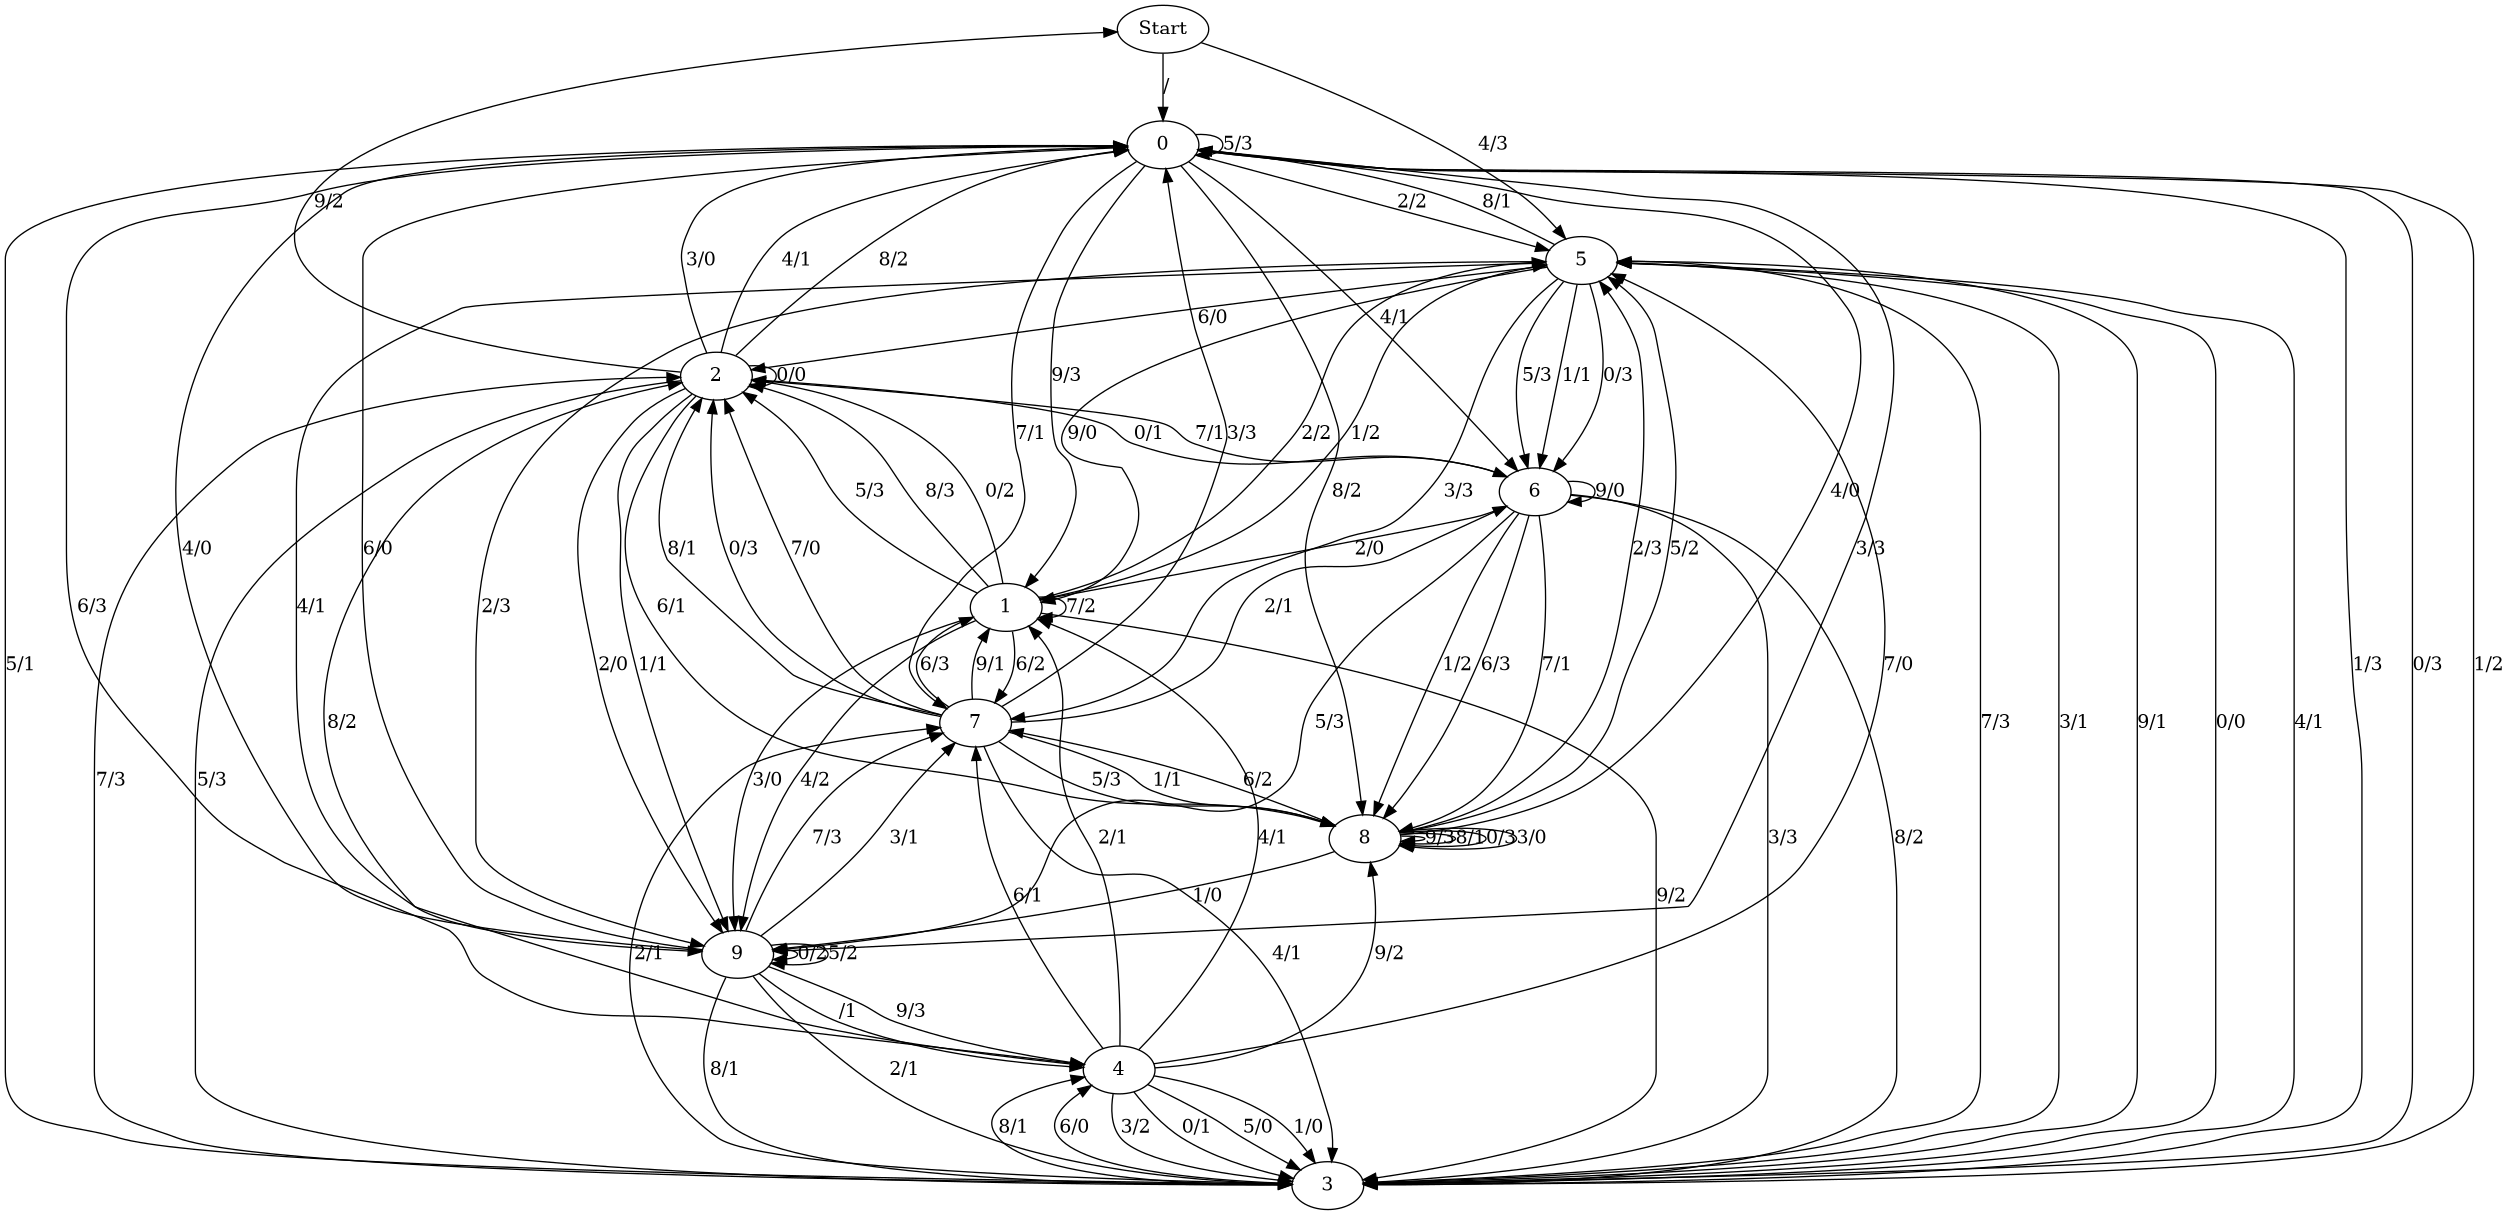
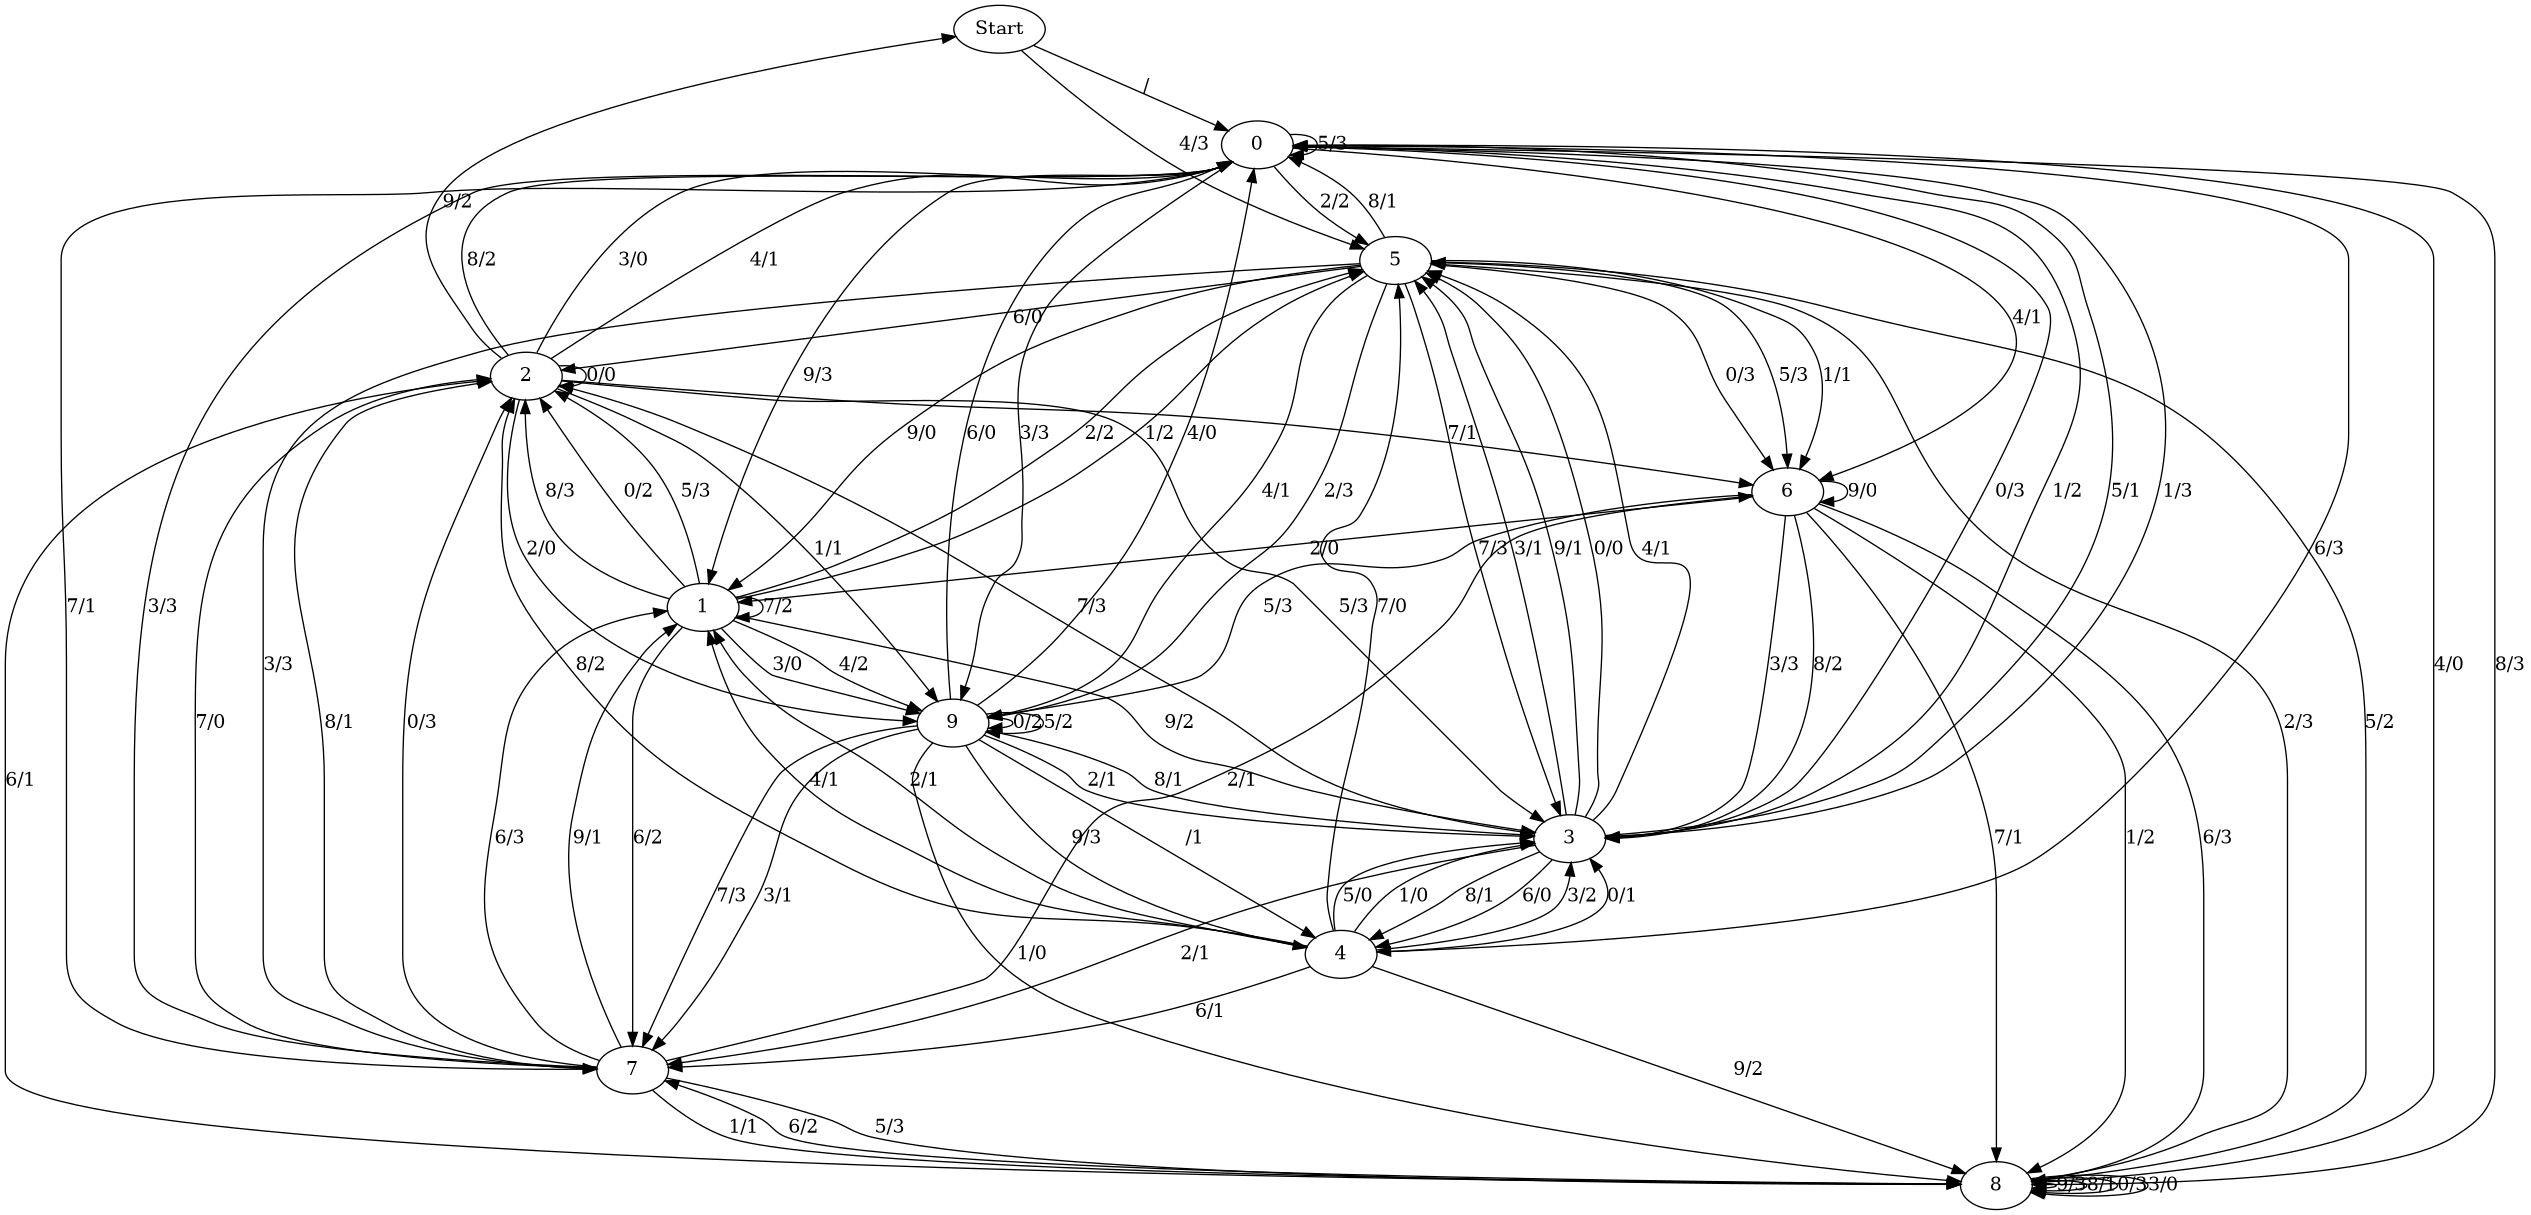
edge "6" -> "2": removed, label "0/1"
edge "0" -> "8": label "8/2" -> "8/3"
edge "7" -> "3": removed, label "4/1"
edge "8" -> "9": reversed
